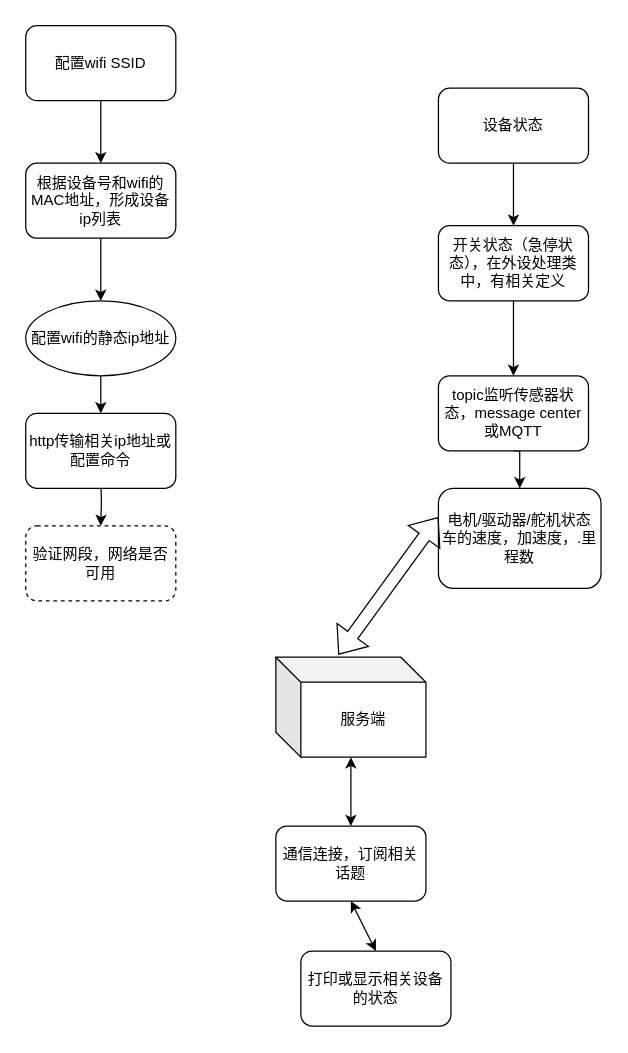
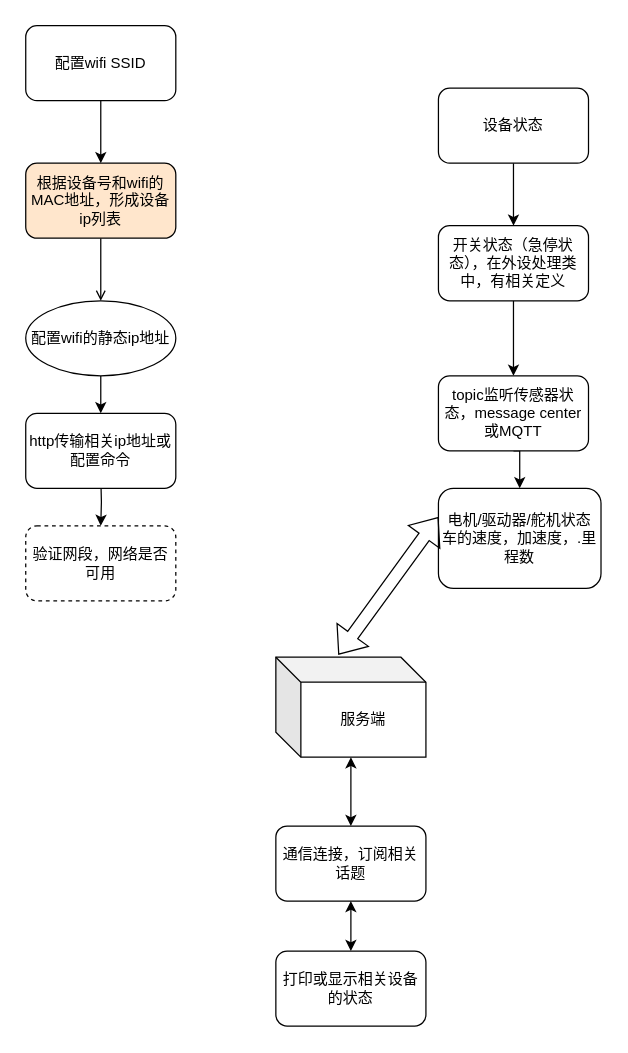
node "根据设备号和wifi的MAC地址，形成设备ip列表": fillcolor #ffffff -> #ffe6cc
edge "根据设备号和wifi的MAC地址，形成设备ip列表" -> "配置wifi的静态ip地址": arrowhead classic -> open
node "打印或显示相关设备的状态": moved (376, 988) -> (351, 988)
